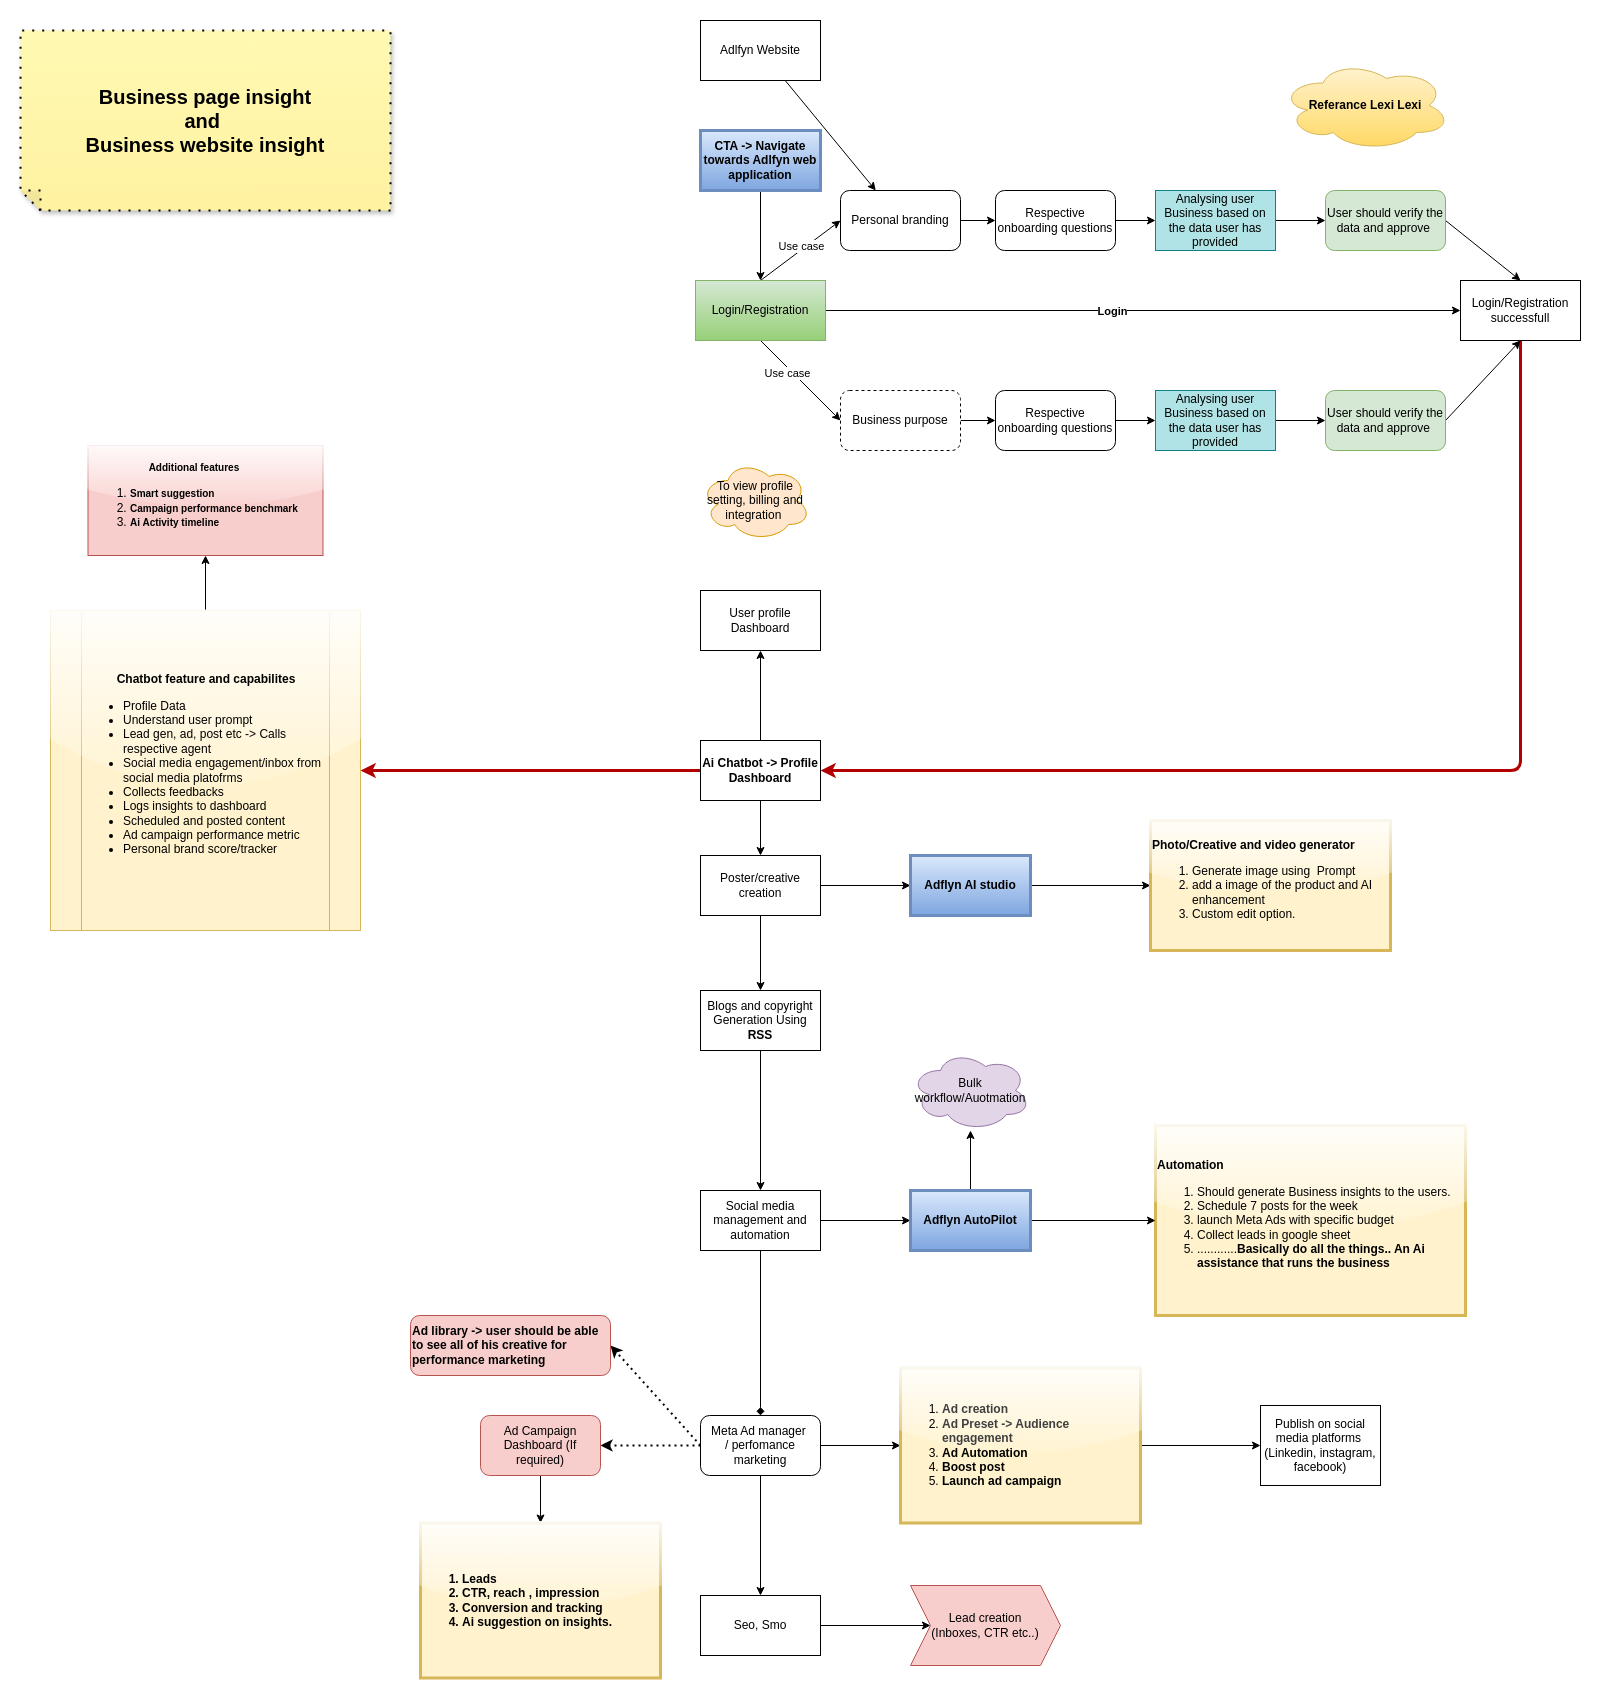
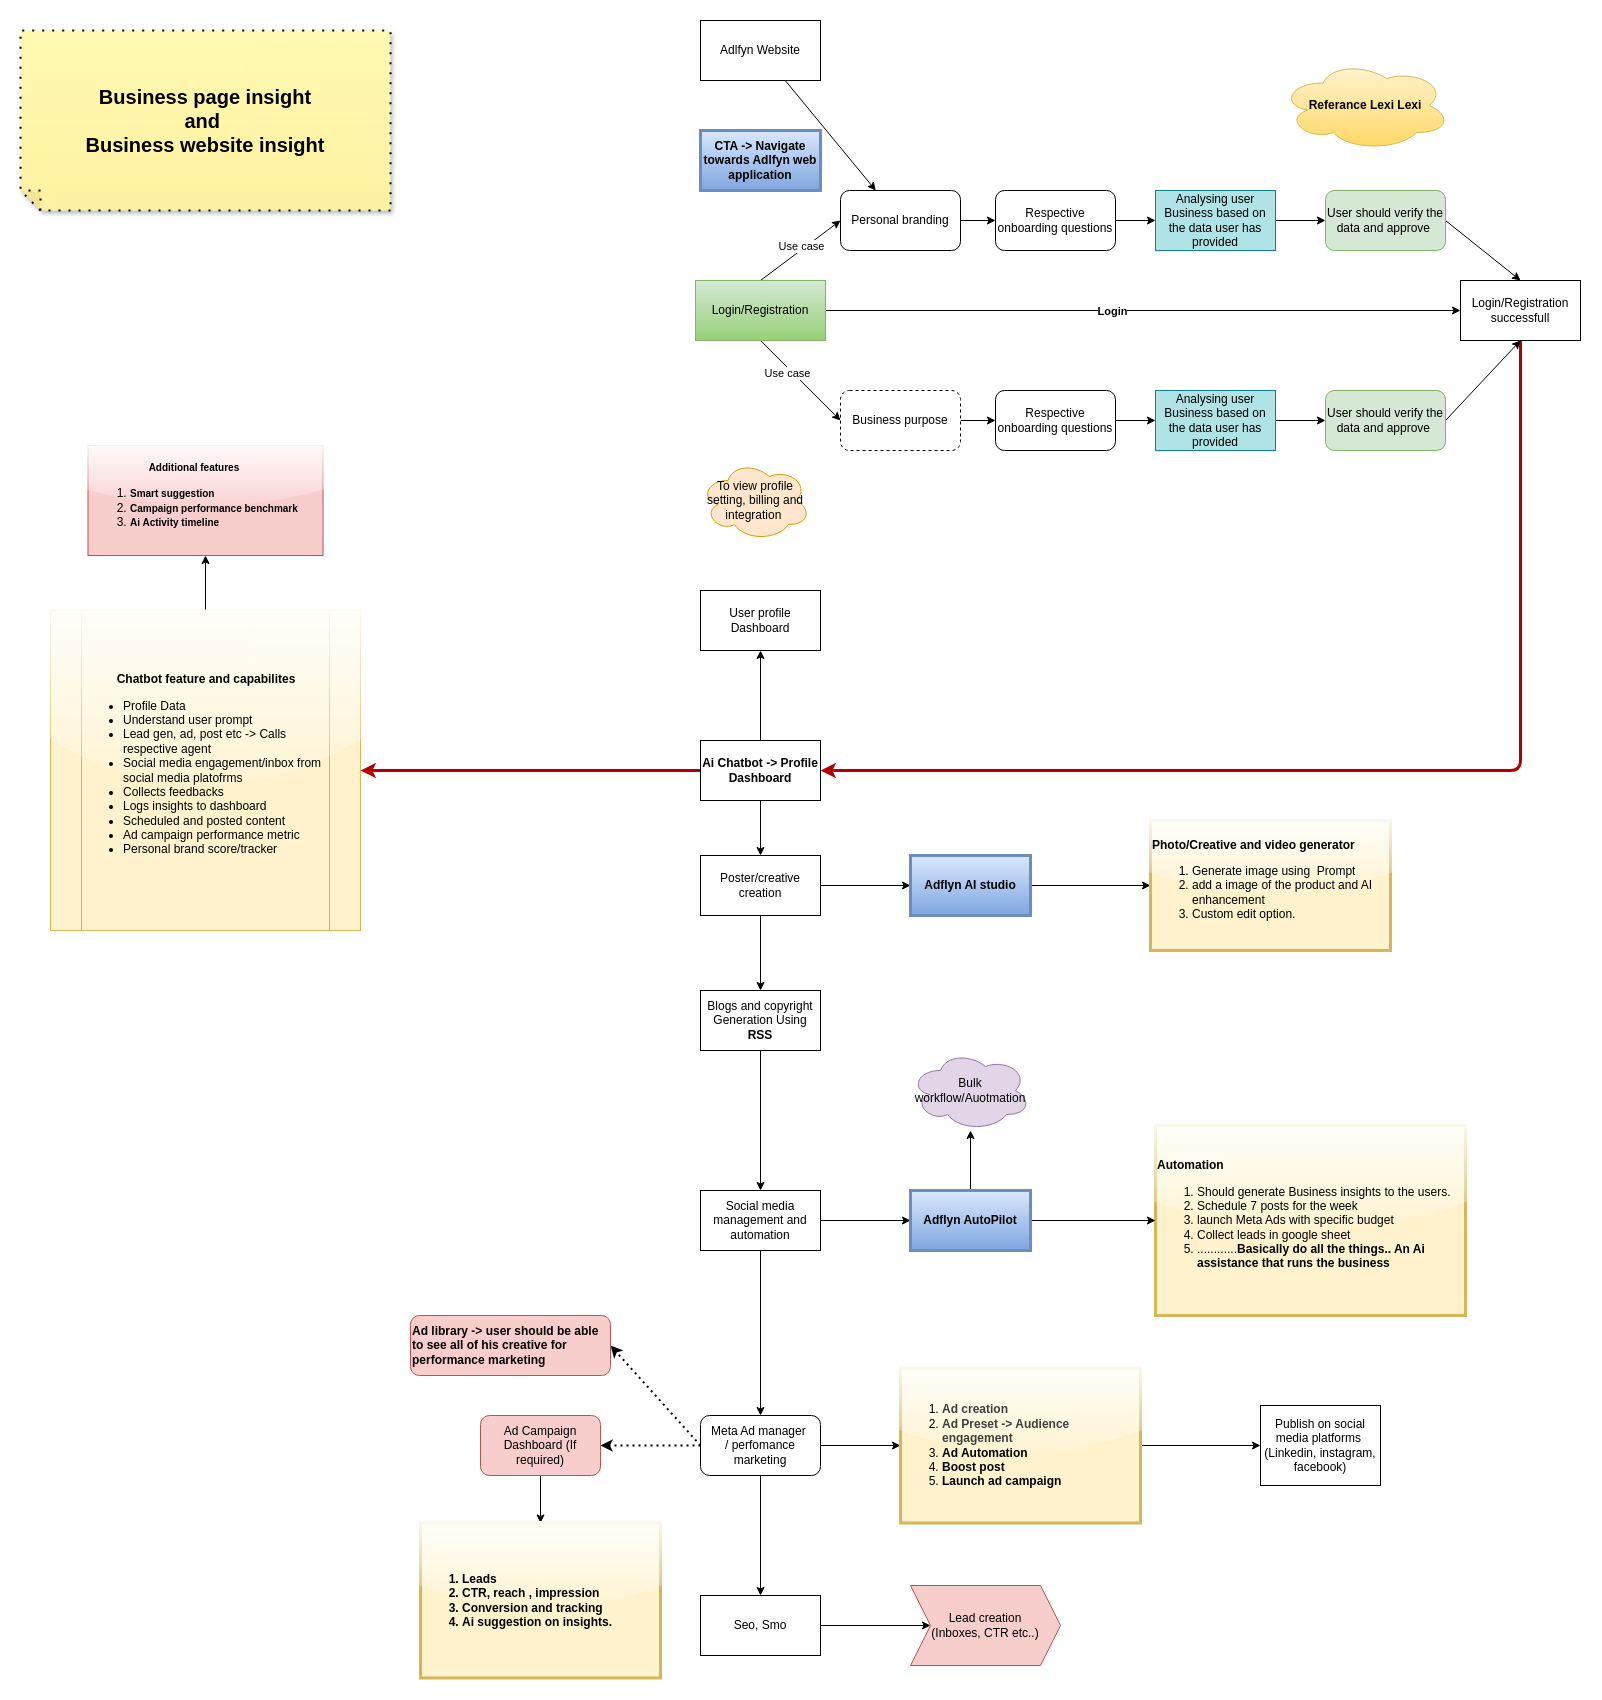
edge "CTA -> Navigate towards Adlfyn web application" -> "Login/Registration": removed
edge "Social media management and automation" -> "Meta Ad manager / perfomance marketing": arrowhead diamond -> classic
